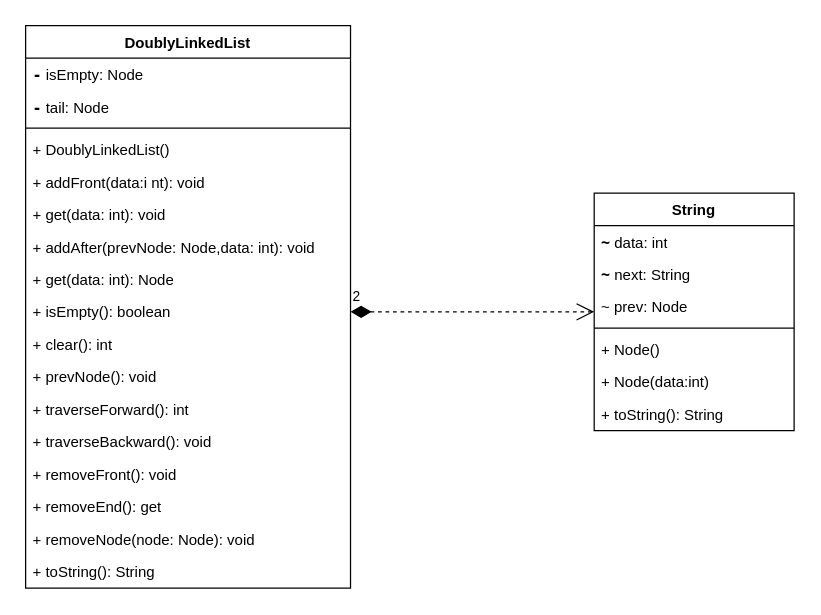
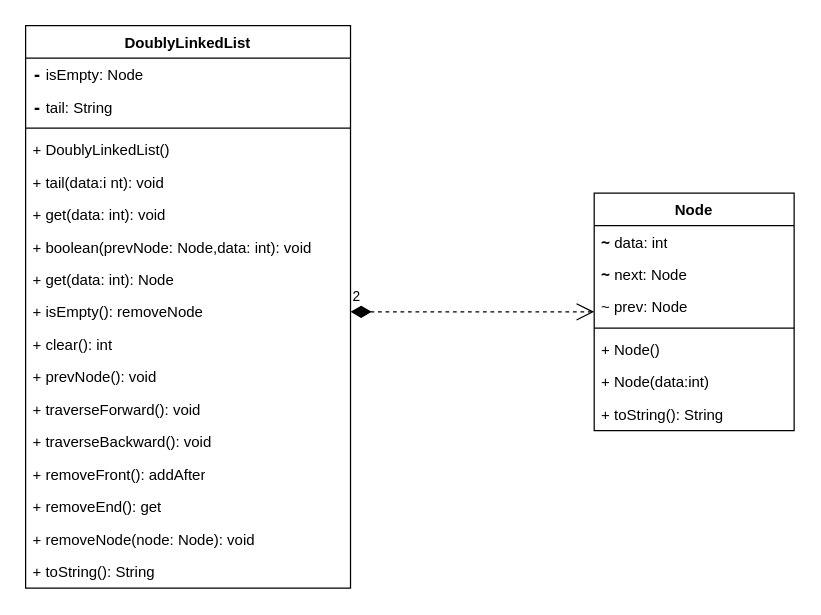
node "- tail: Node": label "- tail: Node" -> "- tail: String"
node "+ addFront(data:i nt): void": label "+ addFront(data:i nt): void" -> "+ tail(data:i nt): void"
node "String": label "String" -> "Node"
node "+ addAfter(prevNode: Node,data: int): void": label "+ addAfter(prevNode: Node,data: int): void" -> "+ boolean(prevNode: Node,data: int): void"
node "~ next: String": label "~ next: String" -> "~ next: Node"
node "+ isEmpty(): boolean": label "+ isEmpty(): boolean" -> "+ isEmpty(): removeNode"
node "+ traverseForward(): int": label "+ traverseForward(): int" -> "+ traverseForward(): void"
node "+ removeFront(): void": label "+ removeFront(): void" -> "+ removeFront(): addAfter"
